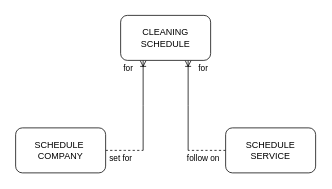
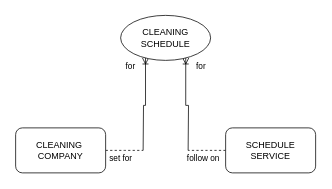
node "CLEANING SCHEDULE": shape rounded rectangle -> ellipse
node "SCHEDULE COMPANY": label "SCHEDULE COMPANY" -> "CLEANING COMPANY"
